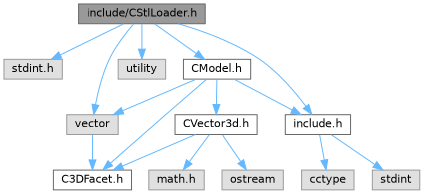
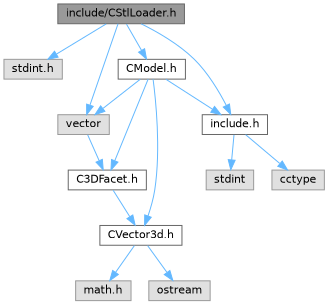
node "utility": removed
edge "CVector3d.h" -> "C3DFacet.h": reversed
